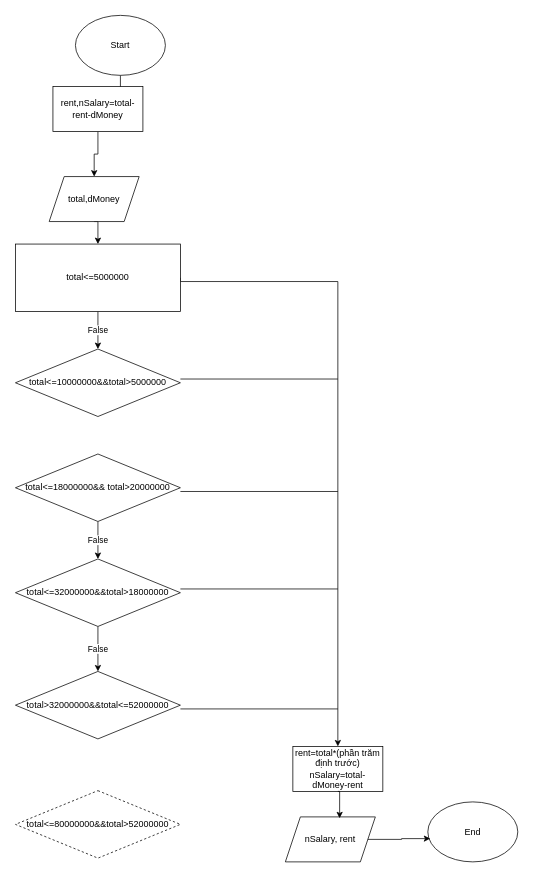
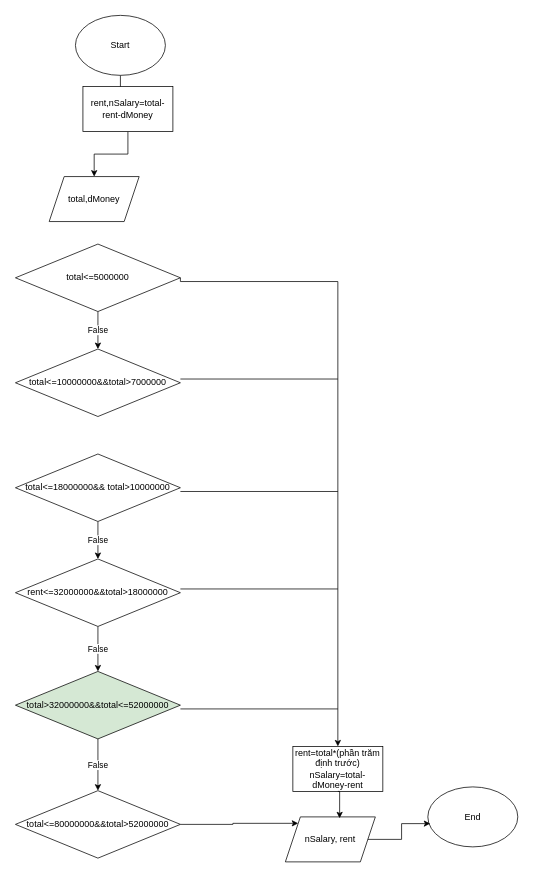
node "rent,nSalary=total-rent-dMoney": moved (98, 109) -> (128, 109)
edge "total,dMoney" -> "total<=5000000": removed
node "total<=5000000": shape rectangle -> diamond
node "total<=10000000&&total>5000000": label "total<=10000000&&total>5000000" -> "total<=10000000&&total>7000000"
node "total<=18000000&& total>20000000": label "total<=18000000&& total>20000000" -> "total<=18000000&& total>10000000"
node "total<=32000000&&total>18000000": label "total<=32000000&&total>18000000" -> "rent<=32000000&&total>18000000"
node "total>32000000&&total<=52000000": fillcolor #ffffff -> #d5e8d4
edge "total>32000000&&total<=52000000" -> "total<=80000000&&total>52000000": added, label "False"
edge "total<=80000000&&total>52000000" -> "nSalary, rent": added
node "total<=80000000&&total>52000000": style dashed -> solid
node "End": moved (473, 832) -> (473, 817)
